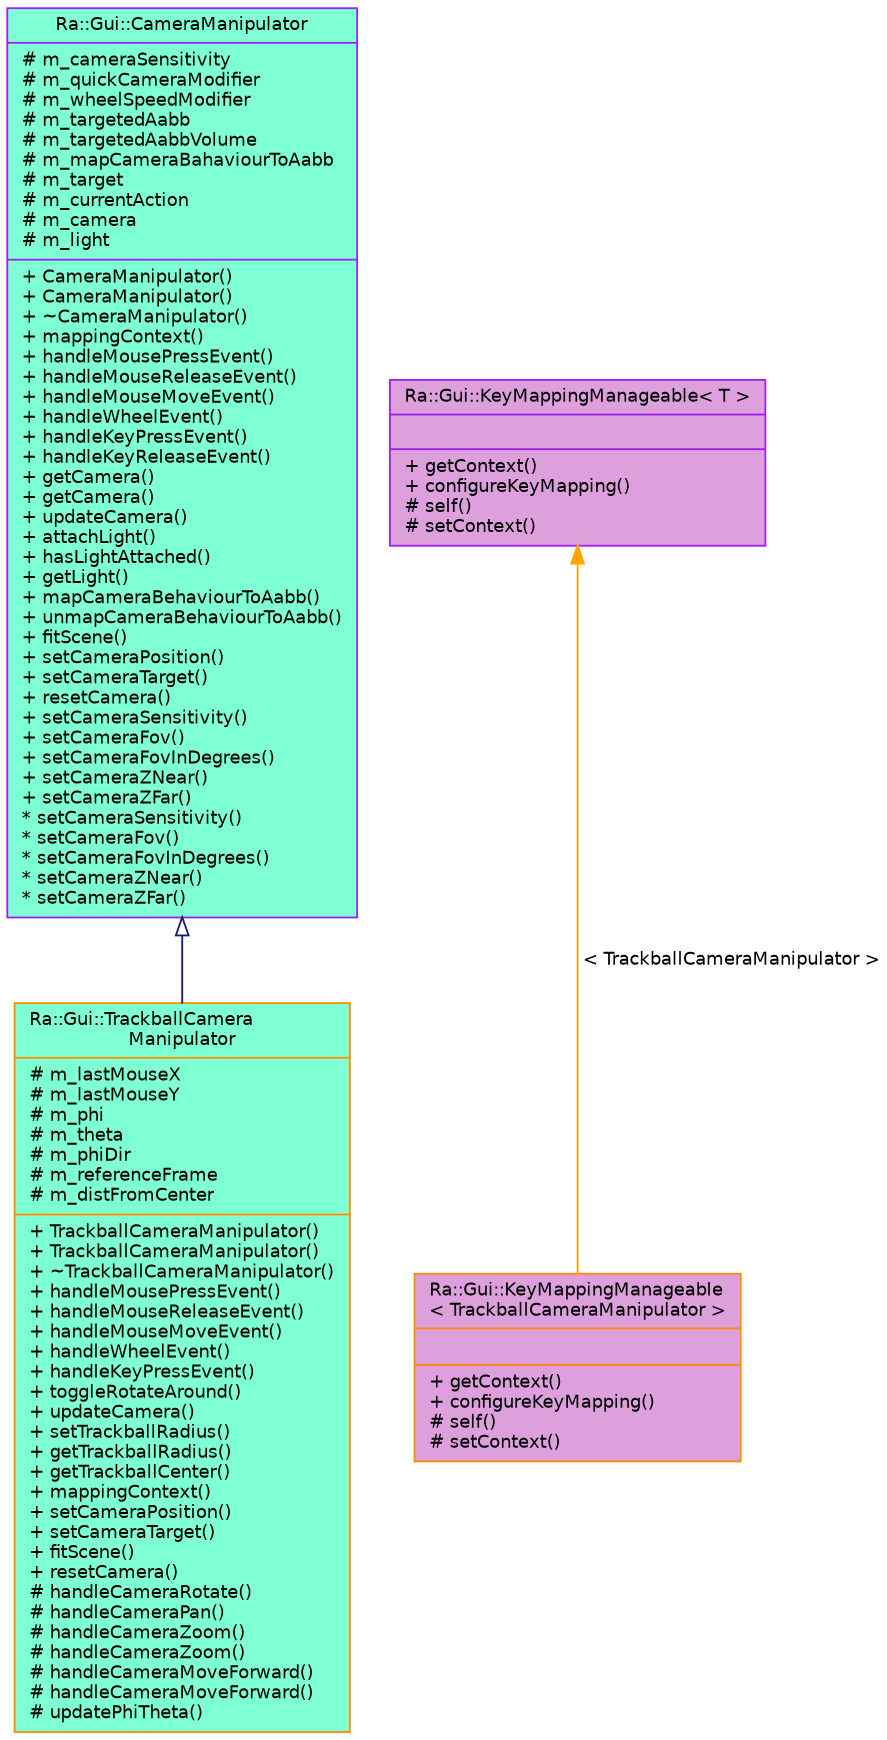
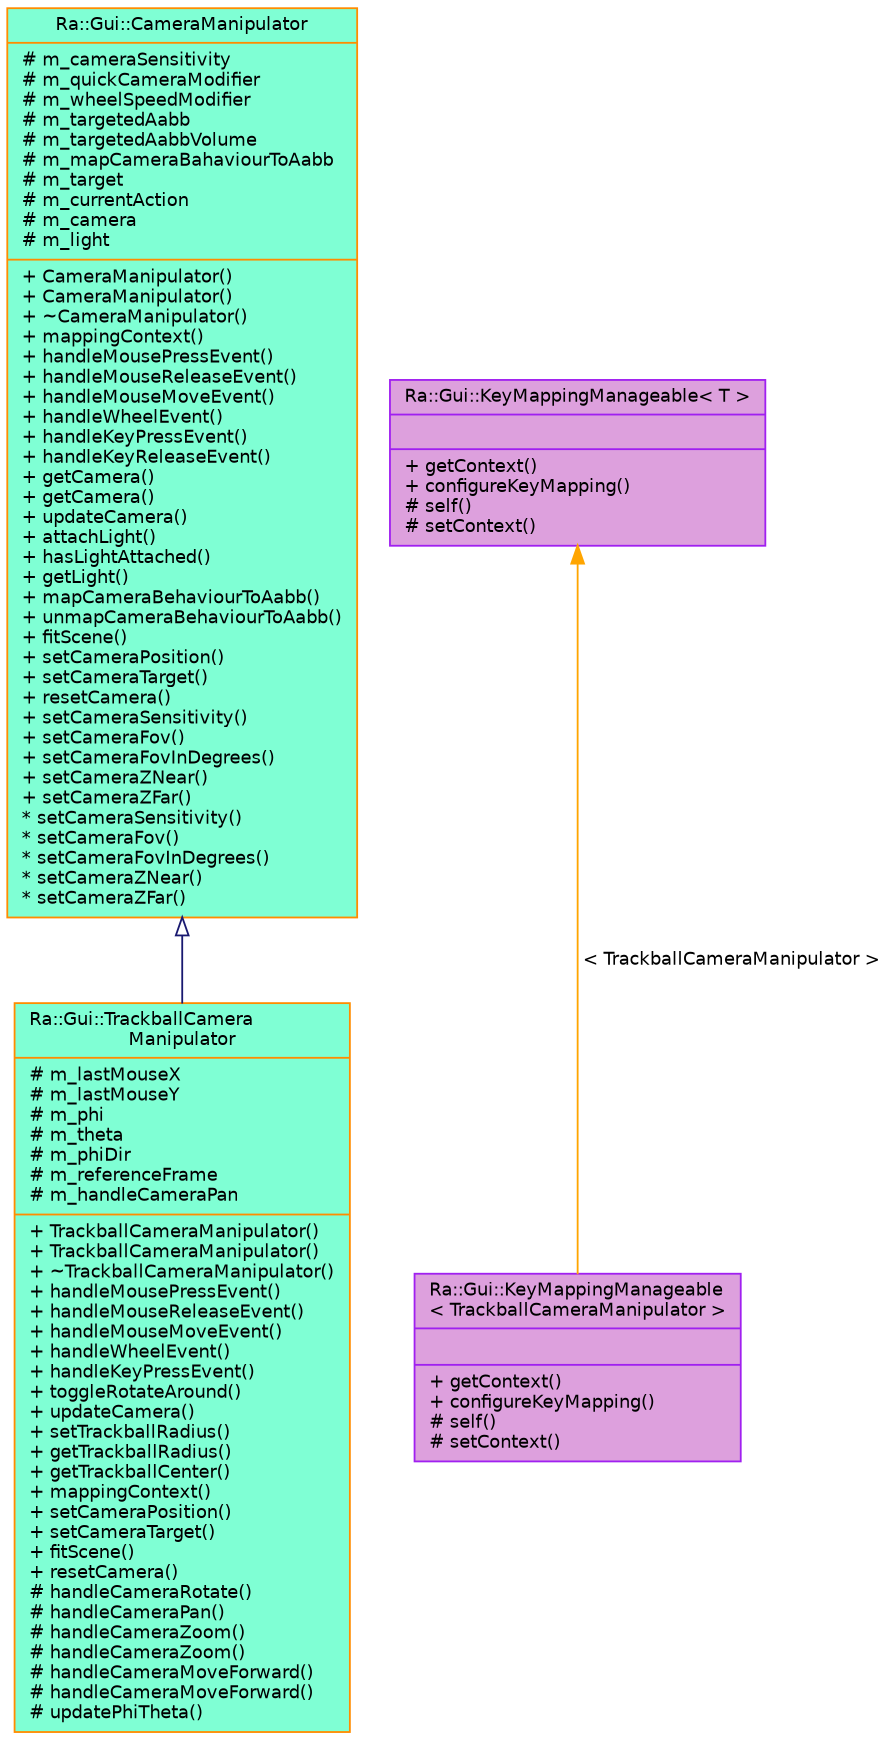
node "Ra::Gui::CameraManipulator": color purple -> darkorange
node "Ra::Gui::TrackballCamera": text "# m_distFromCenter" -> "# m_handleCameraPan"
node "Ra::Gui::KeyMappingManageable": color darkorange -> purple
